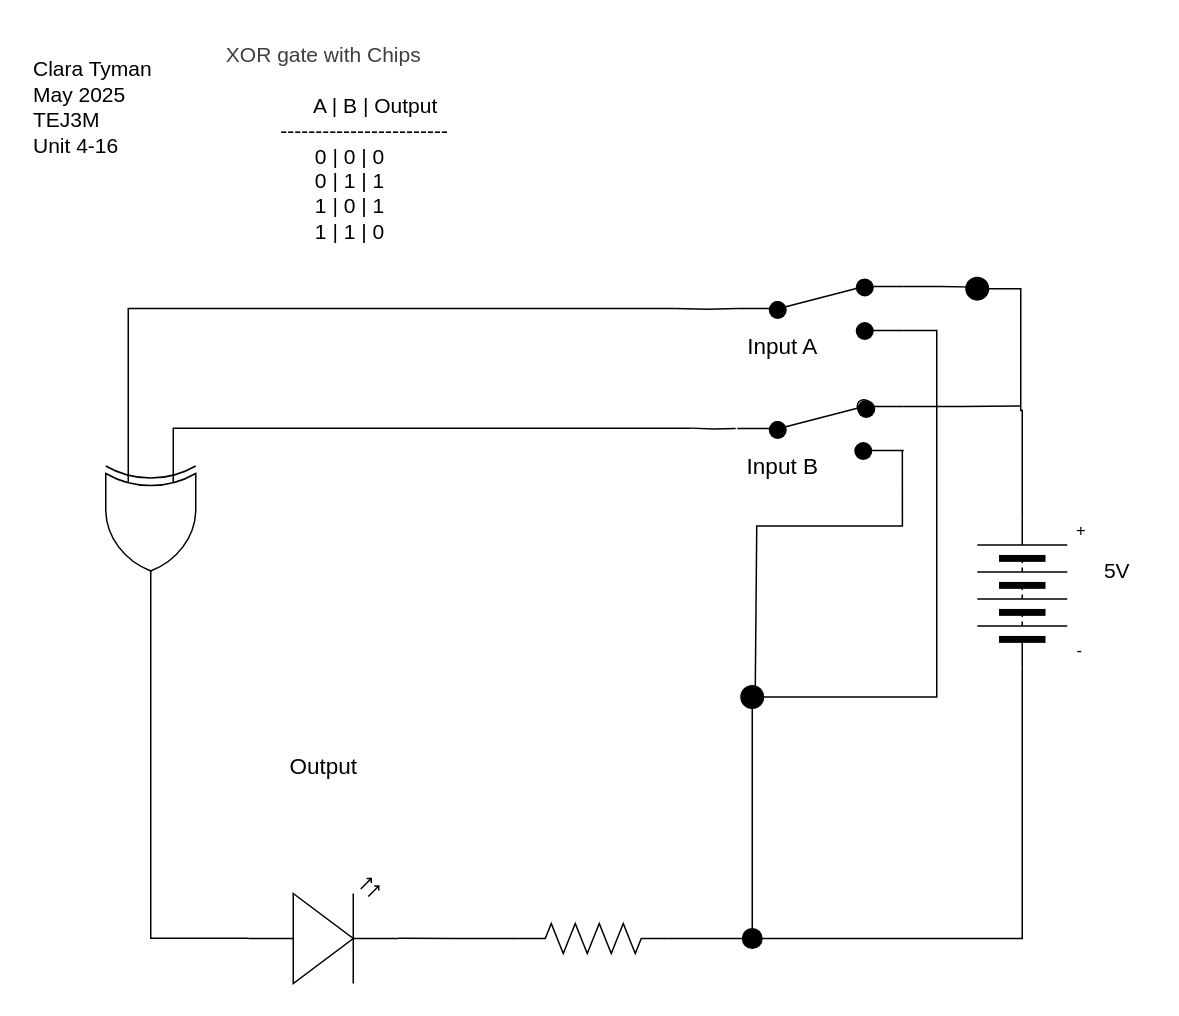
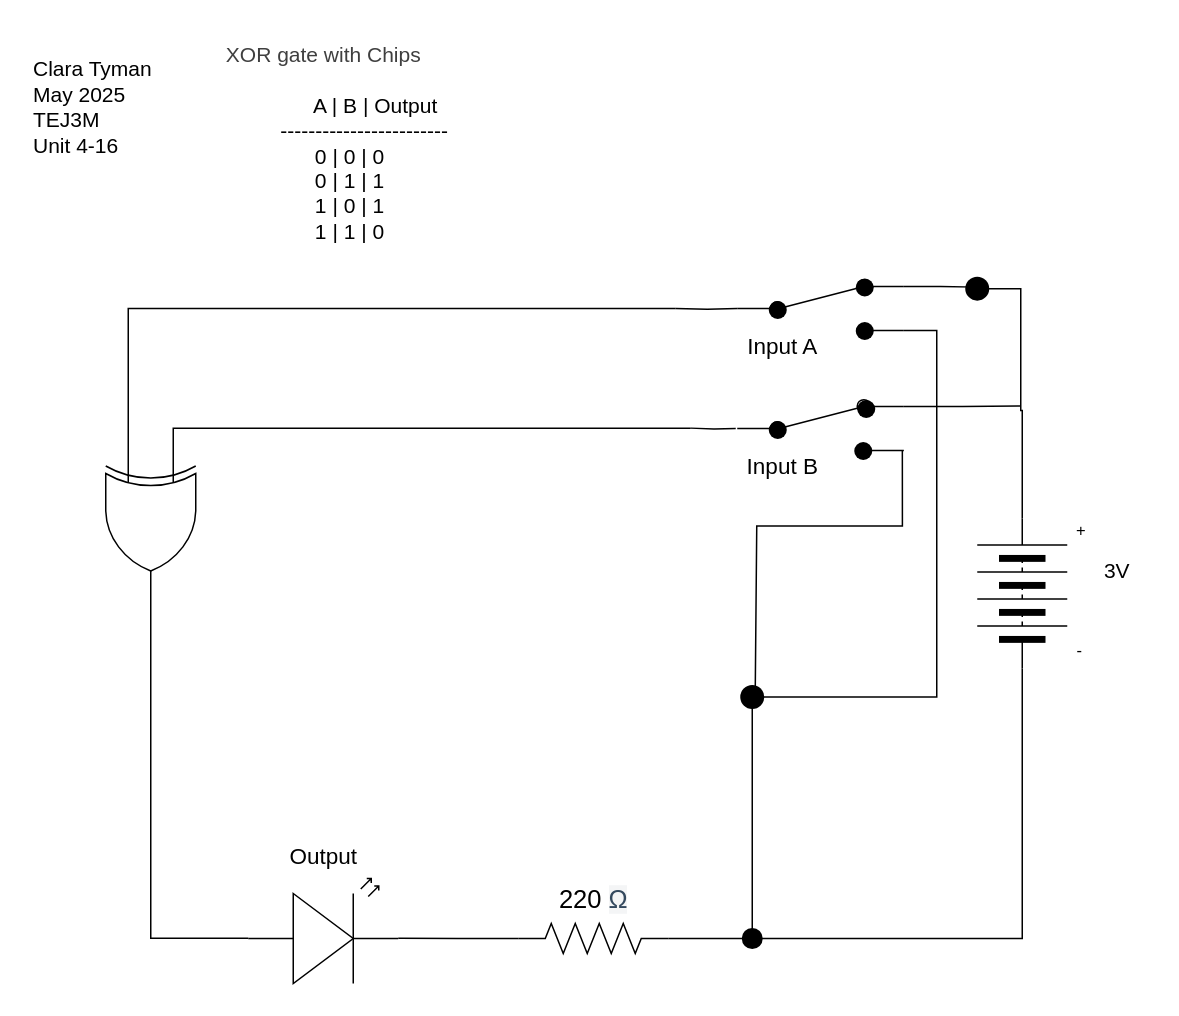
node "5V": label "5V" -> "3V"
node "Output": moved (323, 766) -> (323, 856)
node "220 Ω": added
